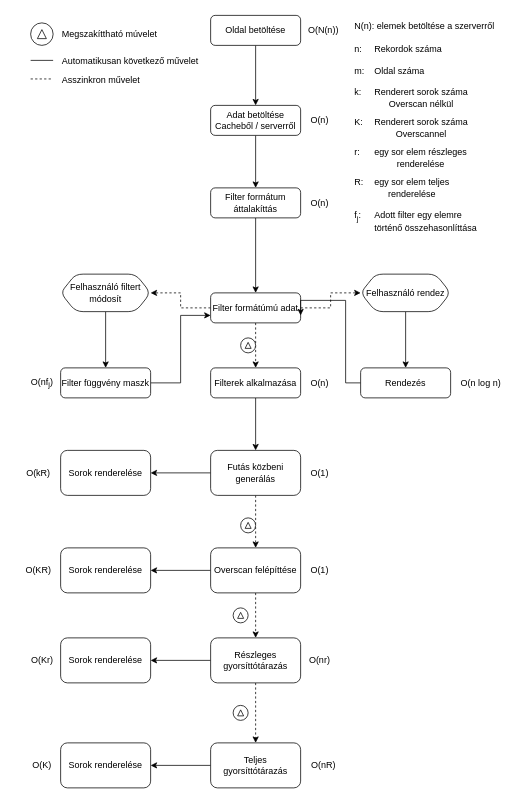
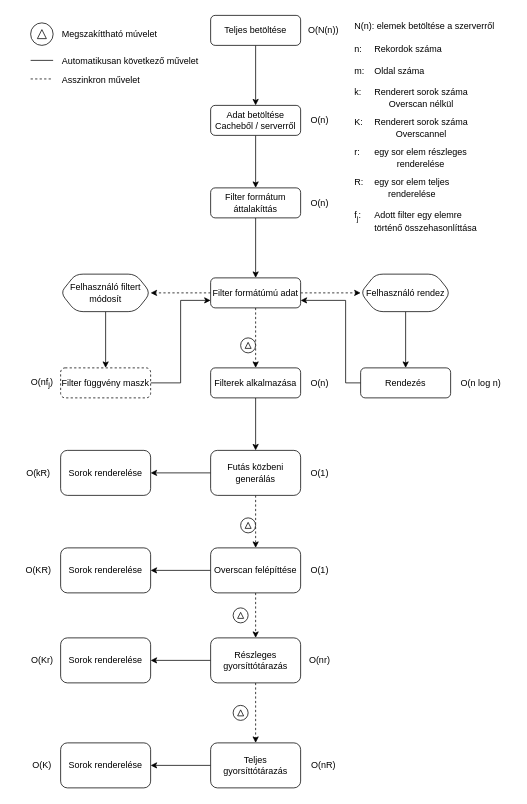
node "Oldal betöltése": label "Oldal betöltése" -> "Teljes betöltése"
node "Filter formátúmú adat": moved (255, 308) -> (255, 293)
node "Filter függvény maszk": style solid -> dashed
